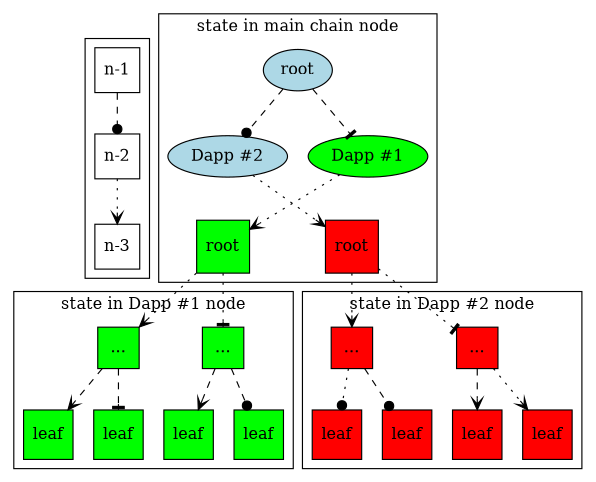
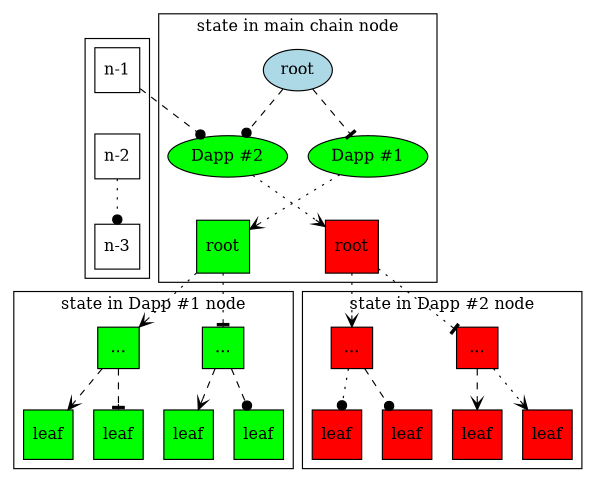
edge "n-1" -> "n-2": now "n-1" -> "Dapp #2"
node "Dapp #2": fillcolor lightblue -> green
edge "n-2" -> "n-3": arrowhead vee -> dot
